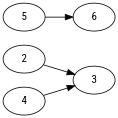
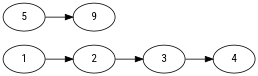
node "6": label "6" -> "9"
node "1": added
edge "4" -> "3": reversed
